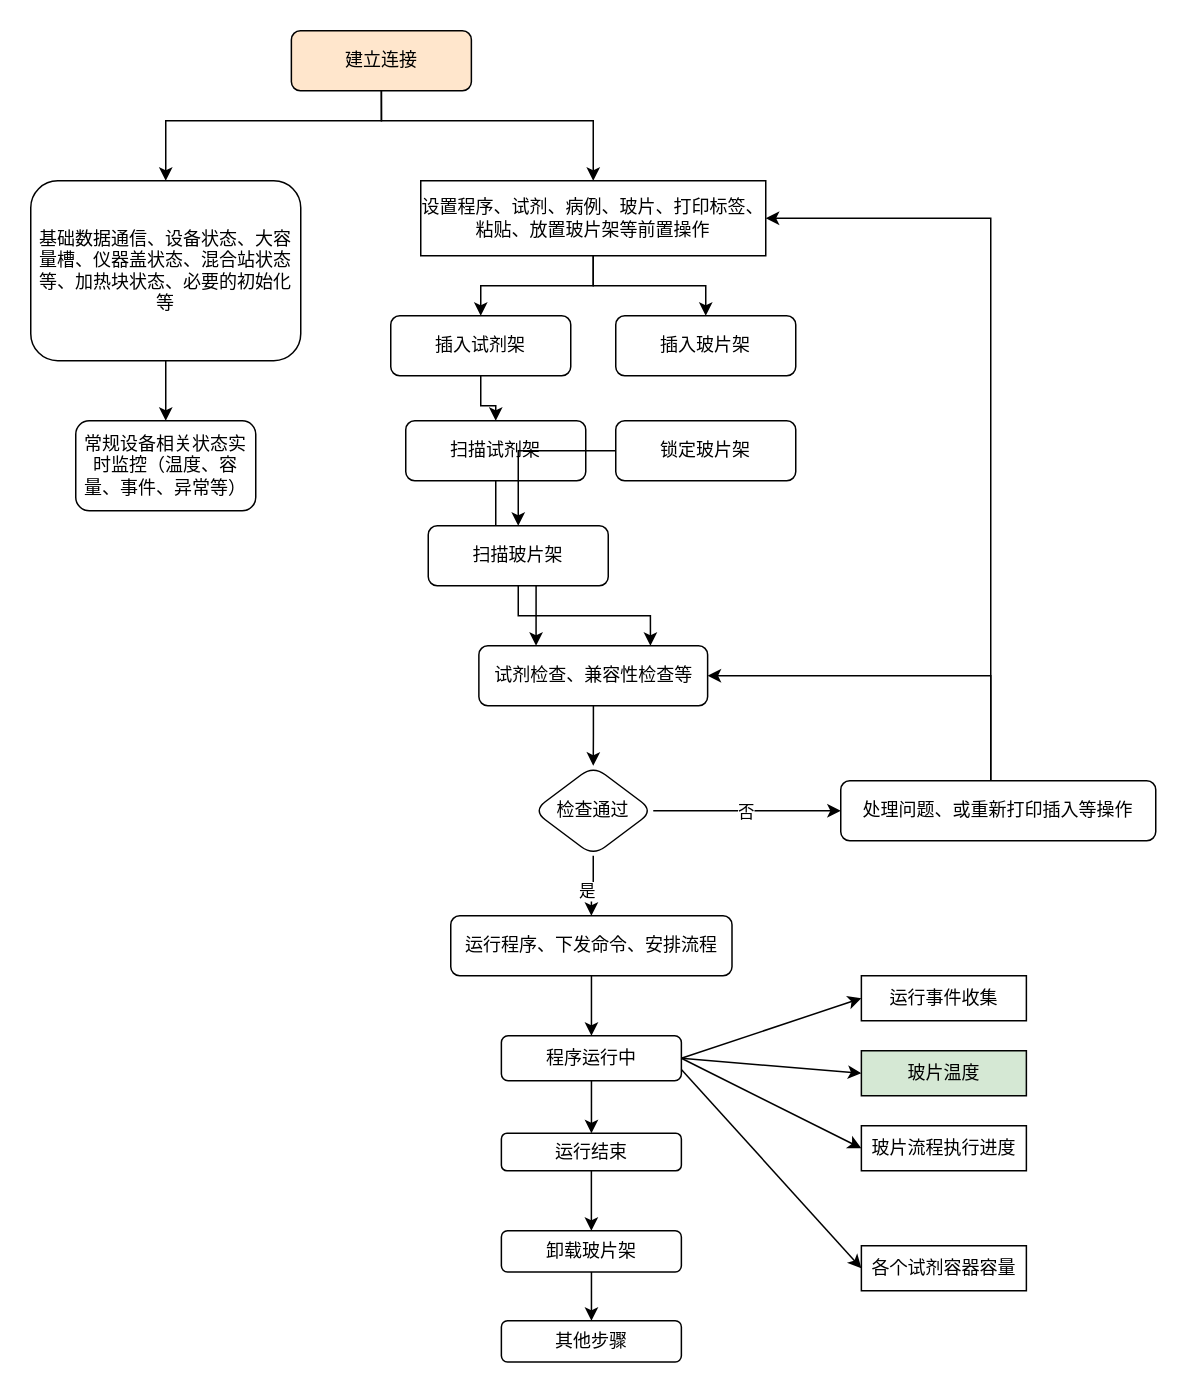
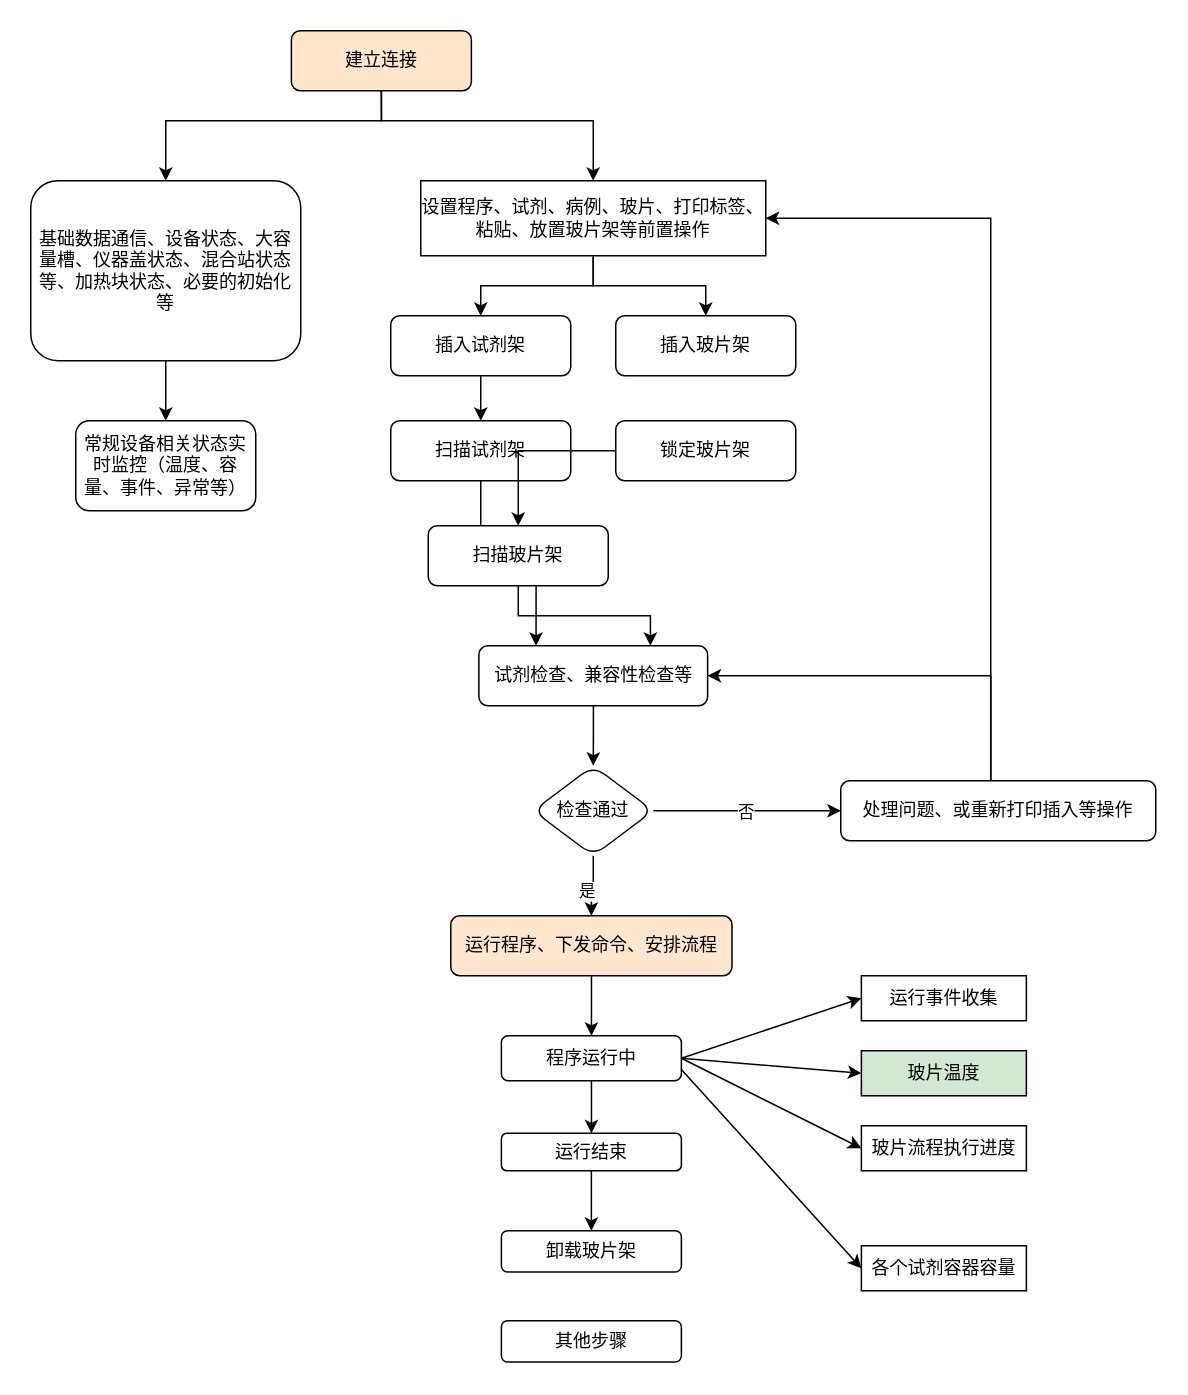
node "扫描试剂架": moved (496, 451) -> (481, 451)
node "运行程序、下发命令、安排流程": fillcolor #ffffff -> #ffe6cc
edge "卸载玻片架" -> "其他步骤": removed
